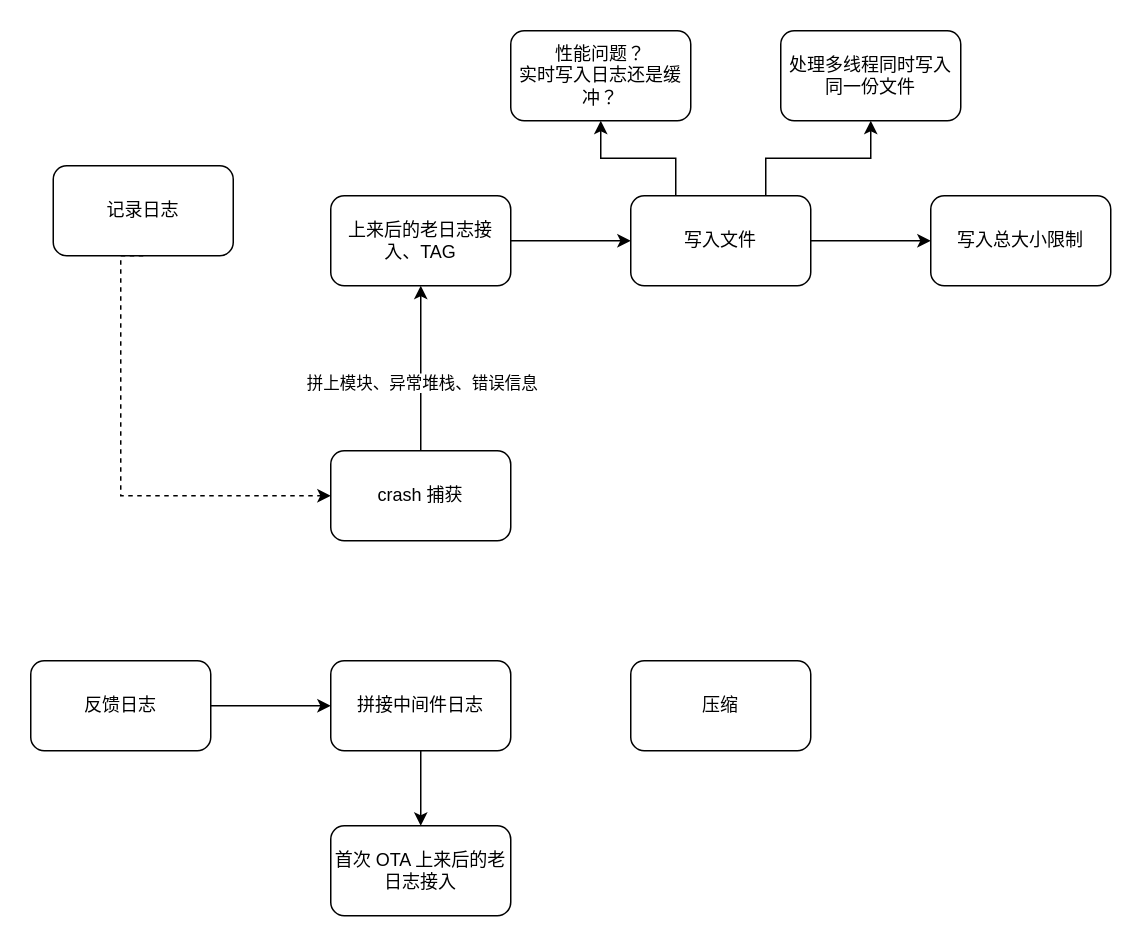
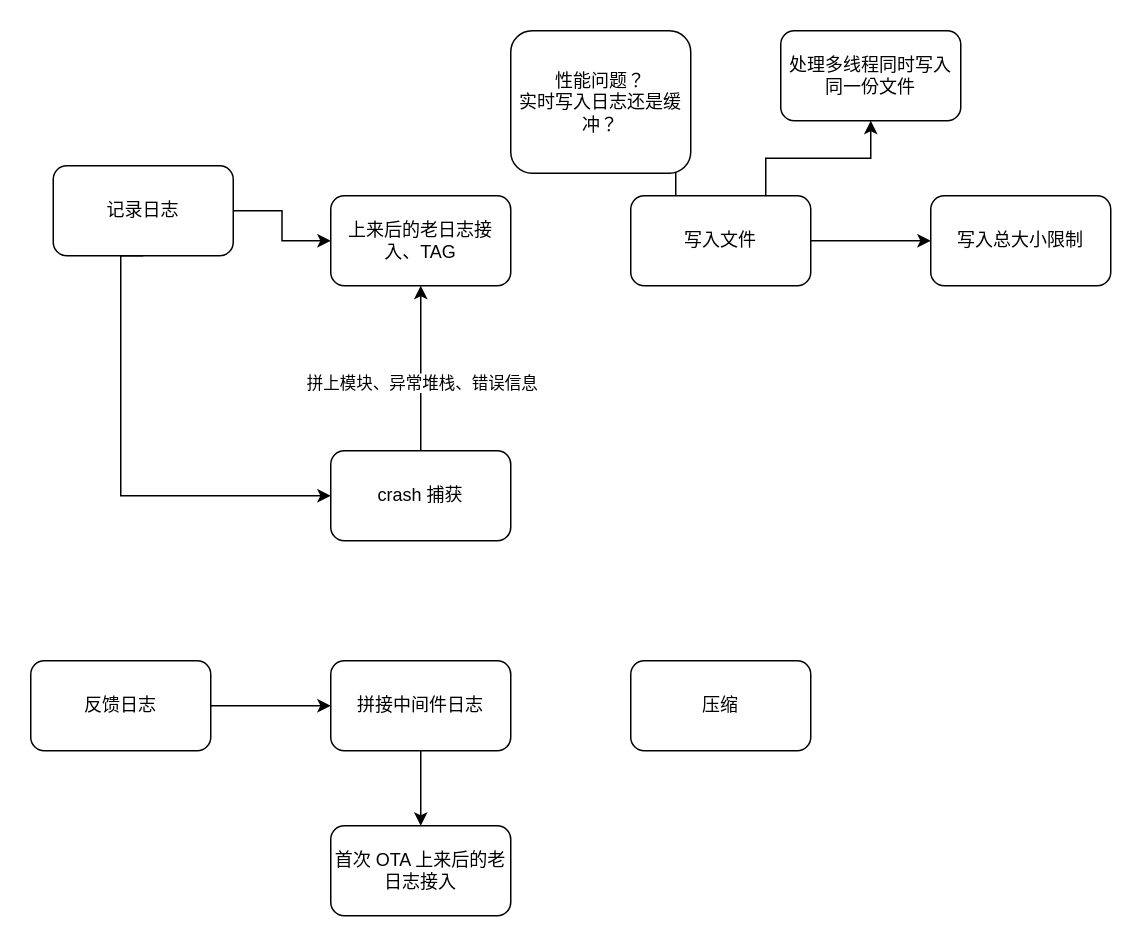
node "性能问题？ 实时写入日志还是缓冲？": size 180x90 -> 180x143
edge "记录日志" -> "上来后的老日志接入、TAG": added
edge "上来后的老日志接入、TAG" -> "写入文件": removed
edge "记录日志" -> "crash 捕获": style dashed -> solid
